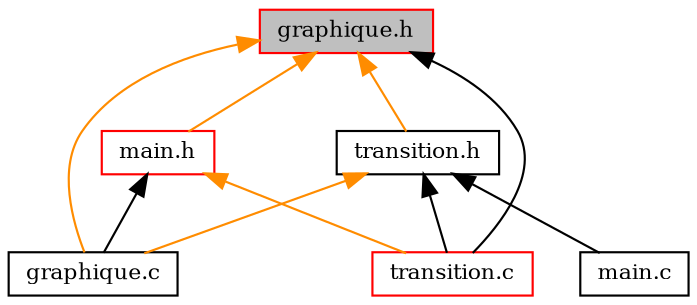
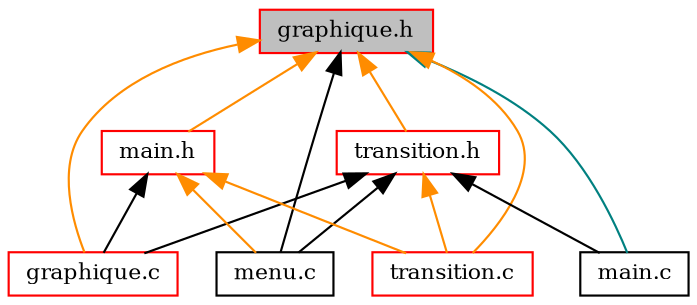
edge "main.c" -> "graphique.h": added
edge "transition.c" -> "graphique.h": color black -> darkorange
node "transition.h": color black -> red
edge "graphique.c" -> "transition.h": color darkorange -> black
edge "transition.c" -> "transition.h": color black -> darkorange
node "graphique.c": color black -> red
node "menu.c": added
